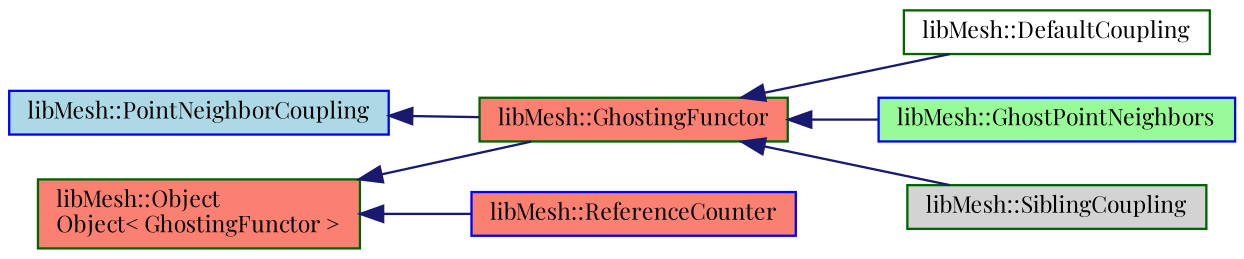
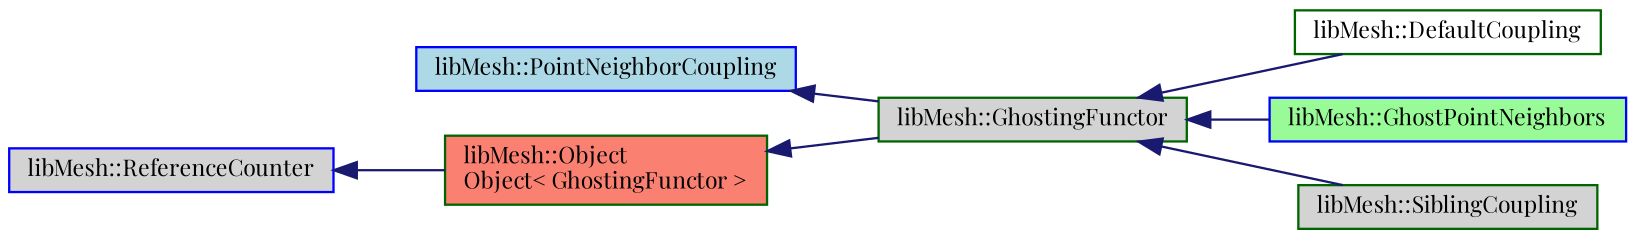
node "libMesh::GhostingFunctor": fillcolor salmon -> lightgrey
edge "libMesh::ReferenceCounter" -> "libMesh::Object Object< GhostingFunctor >": reversed
node "libMesh::ReferenceCounter": fillcolor salmon -> lightgrey
